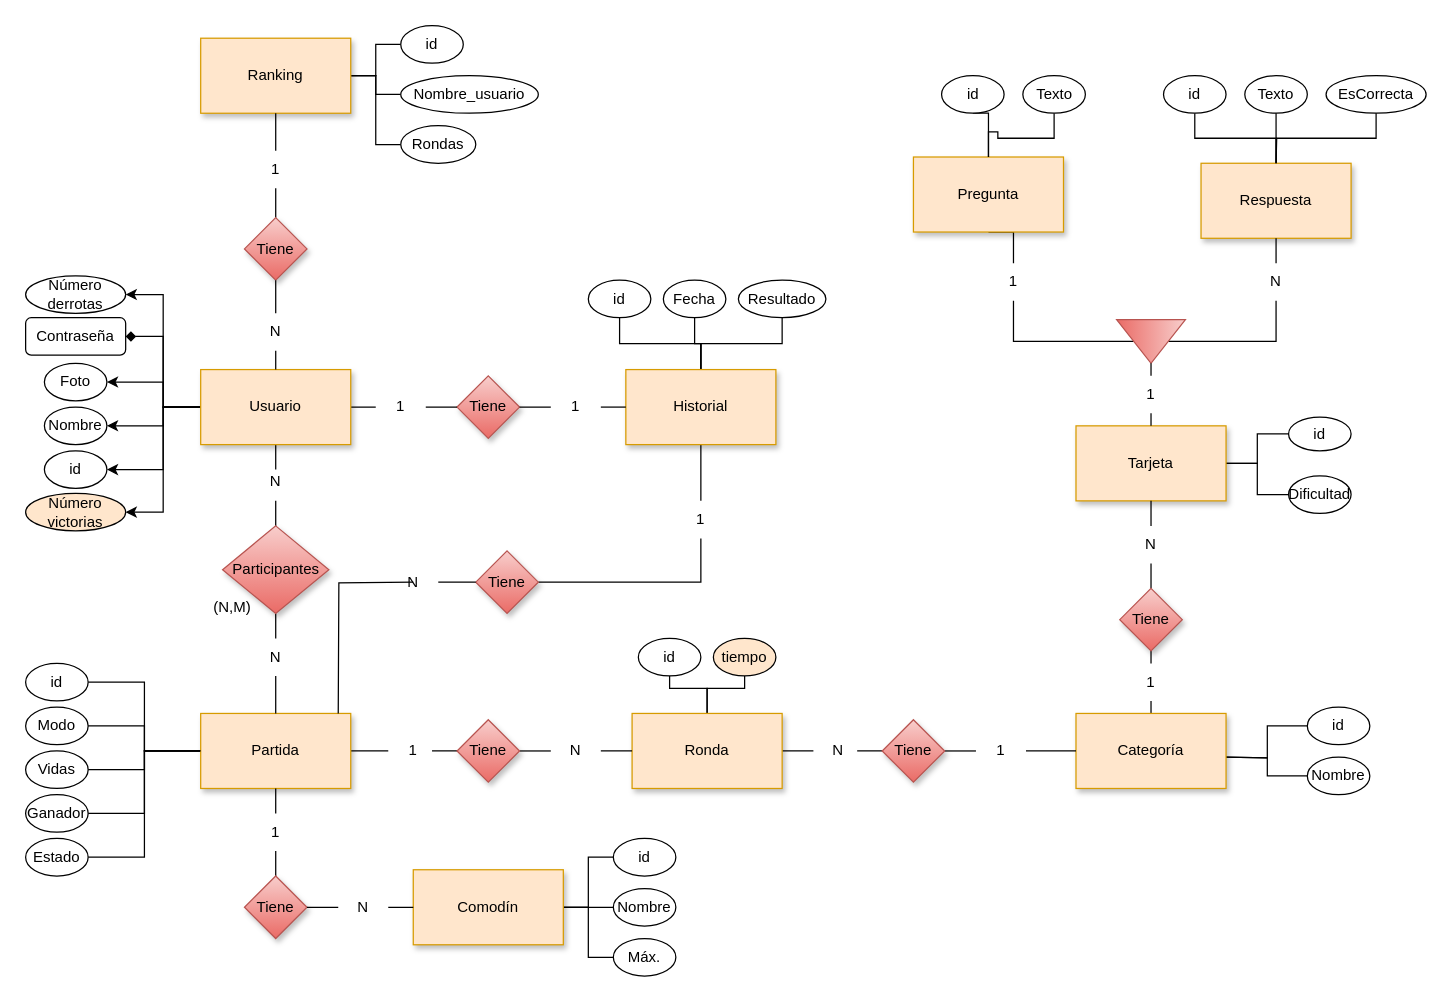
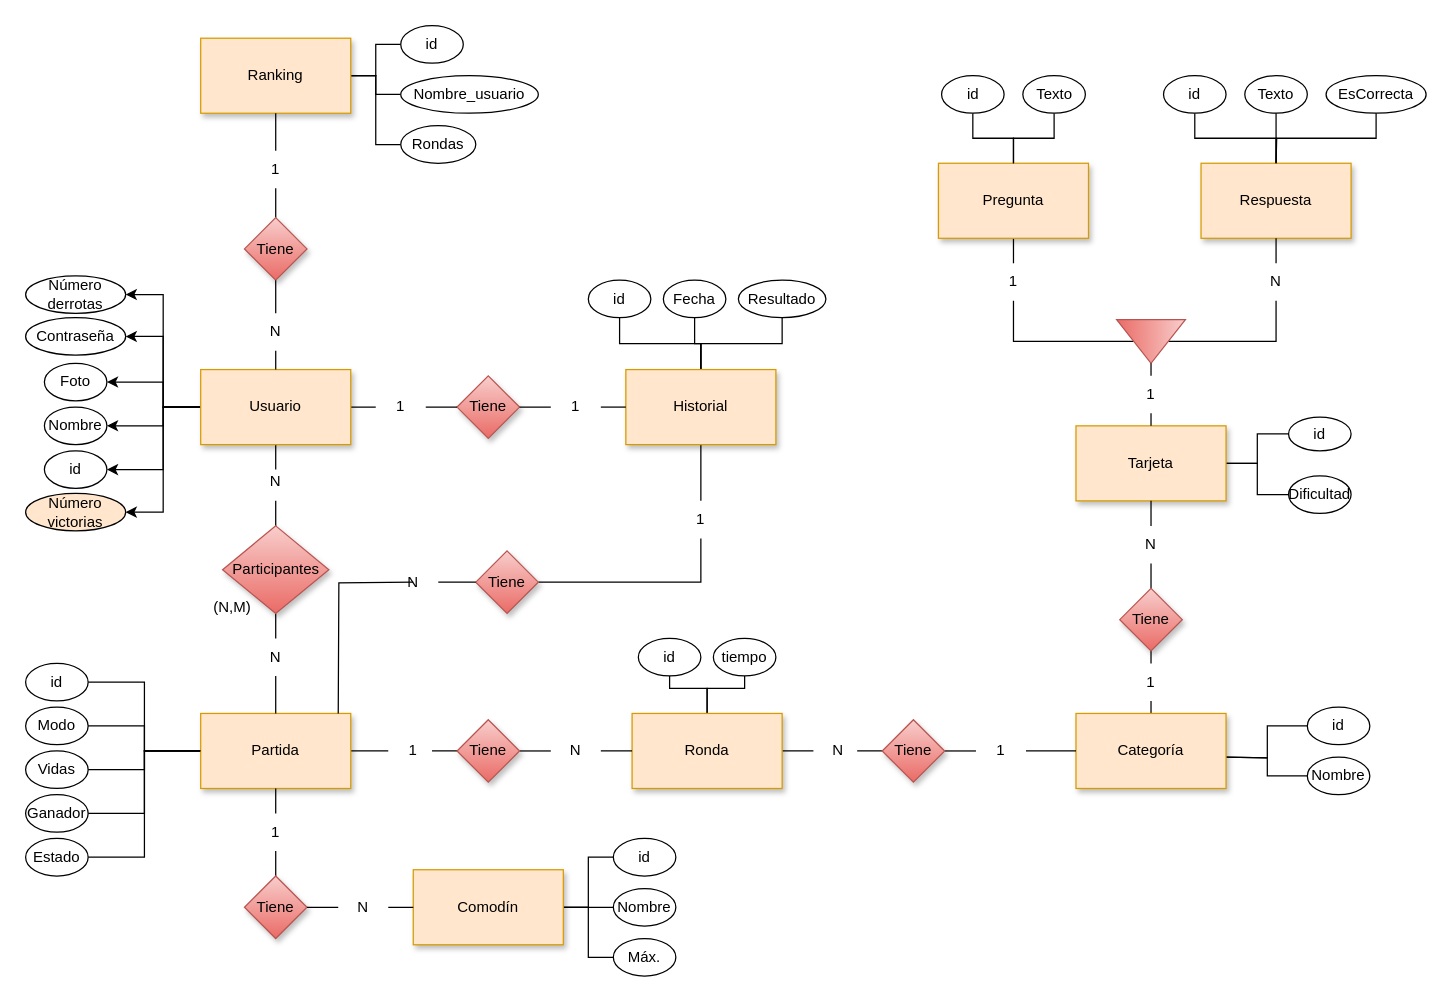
node "Pregunta": moved (988, 194) -> (1013, 201)
node "Contraseña": shape rounded rectangle -> ellipse
edge "Usuario" -> "Contraseña": arrowhead diamond -> classic
node "tiempo": fillcolor #ffe6cc -> #ffffff
